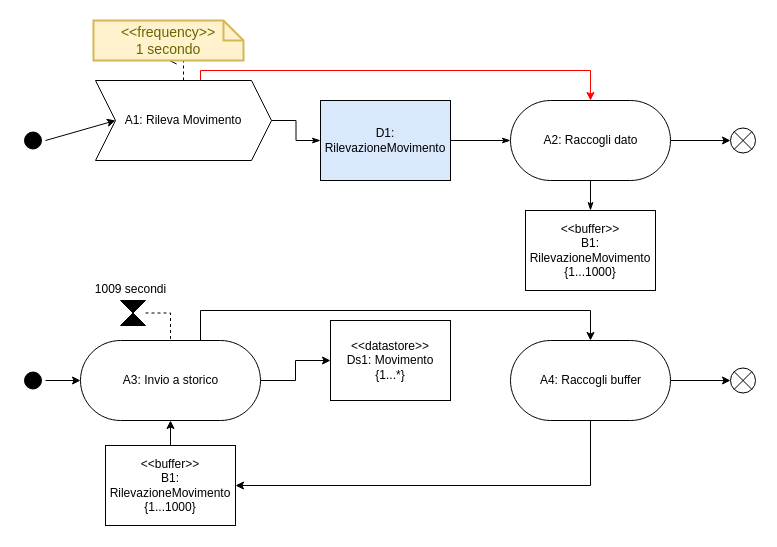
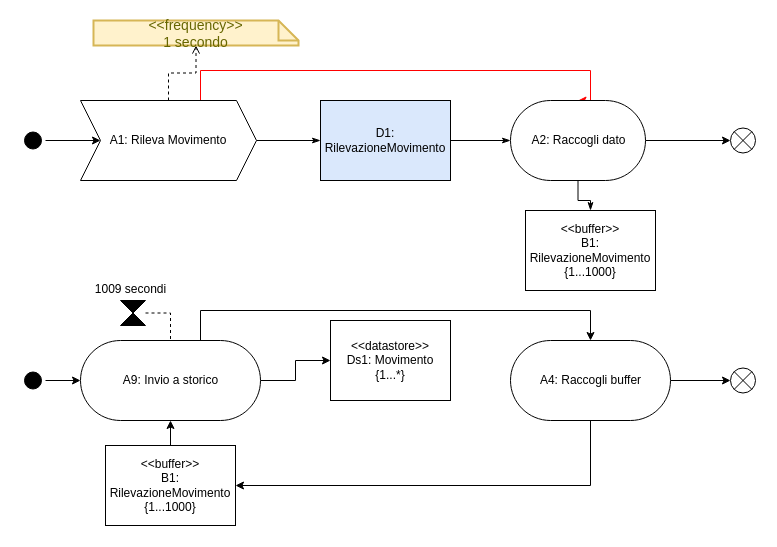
node "<<frequency>> 1 secondo": size 150x40 -> 205x25
node "A1: Rileva Movimento": moved (184, 121) -> (169, 141)
node "A2: Raccogli dato": size 160x80 -> 135x80
node "A3: Invio a storico": label "A3: Invio a storico" -> "A9: Invio a storico"
